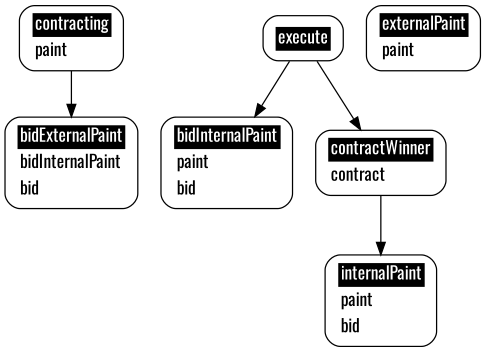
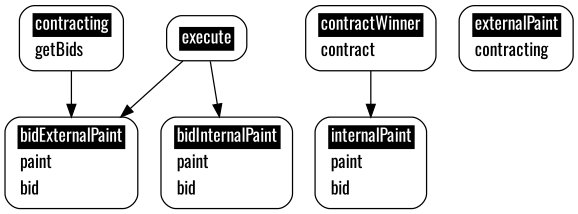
node "contracting": text "paint" -> "getBids"
node "externalPaint": text "paint" -> "contracting"
edge "execute" -> "contractWinner": now "execute" -> "bidExternalPaint"
node "bidExternalPaint": text "bidInternalPaint" -> "paint"
